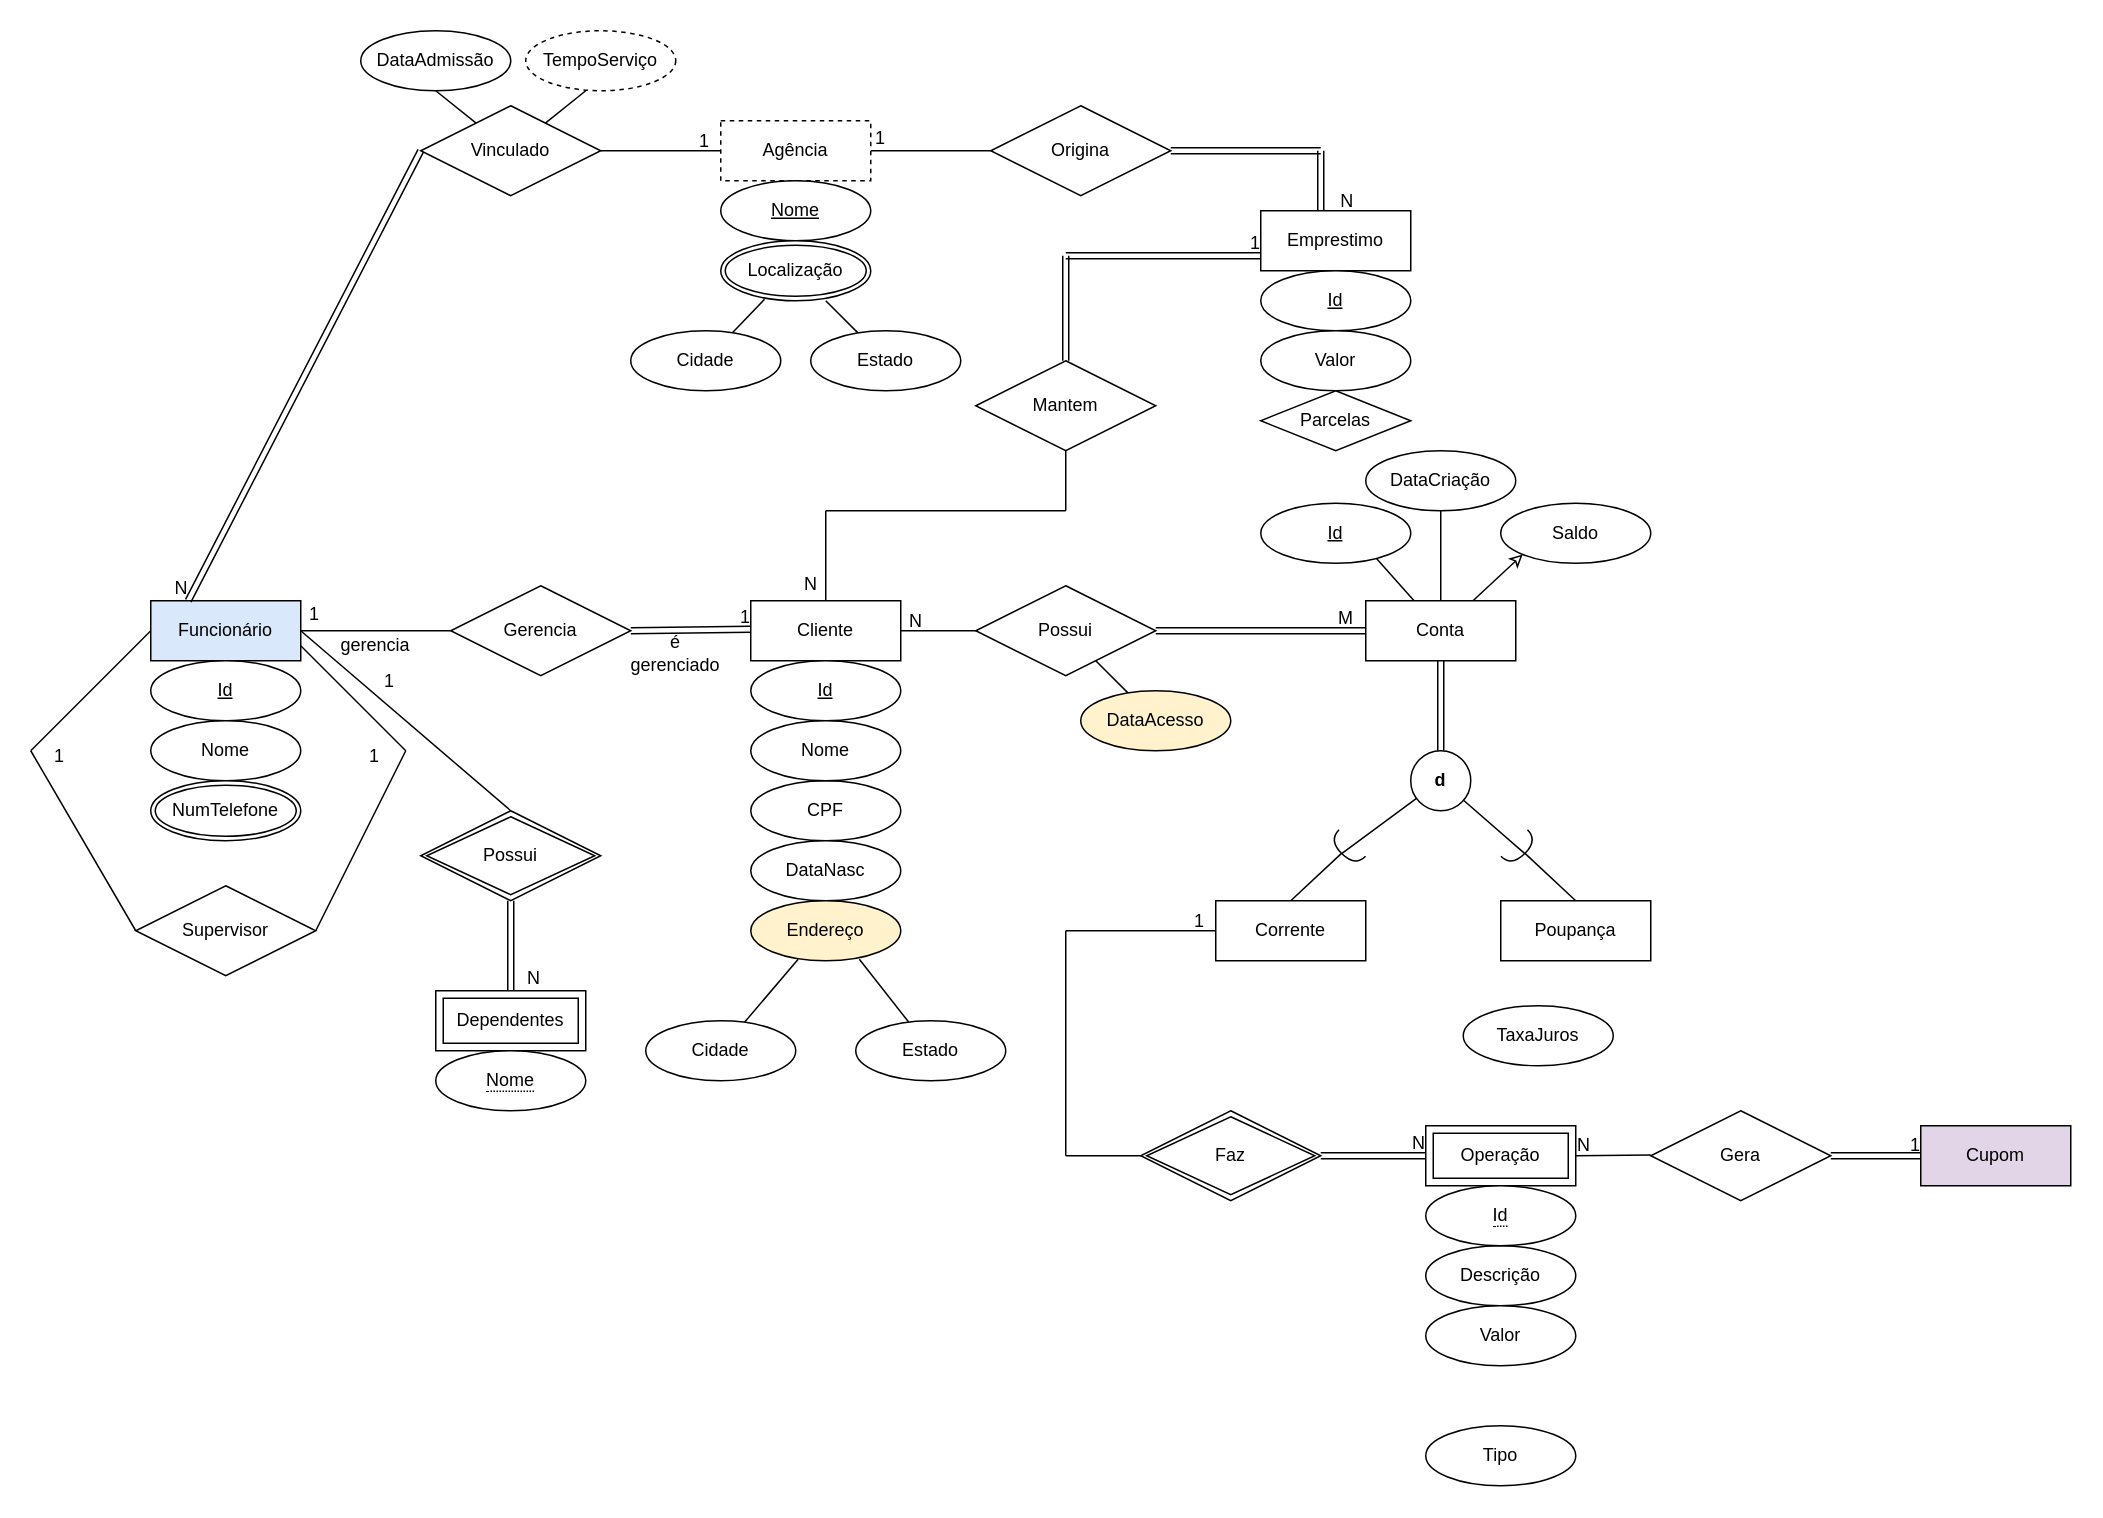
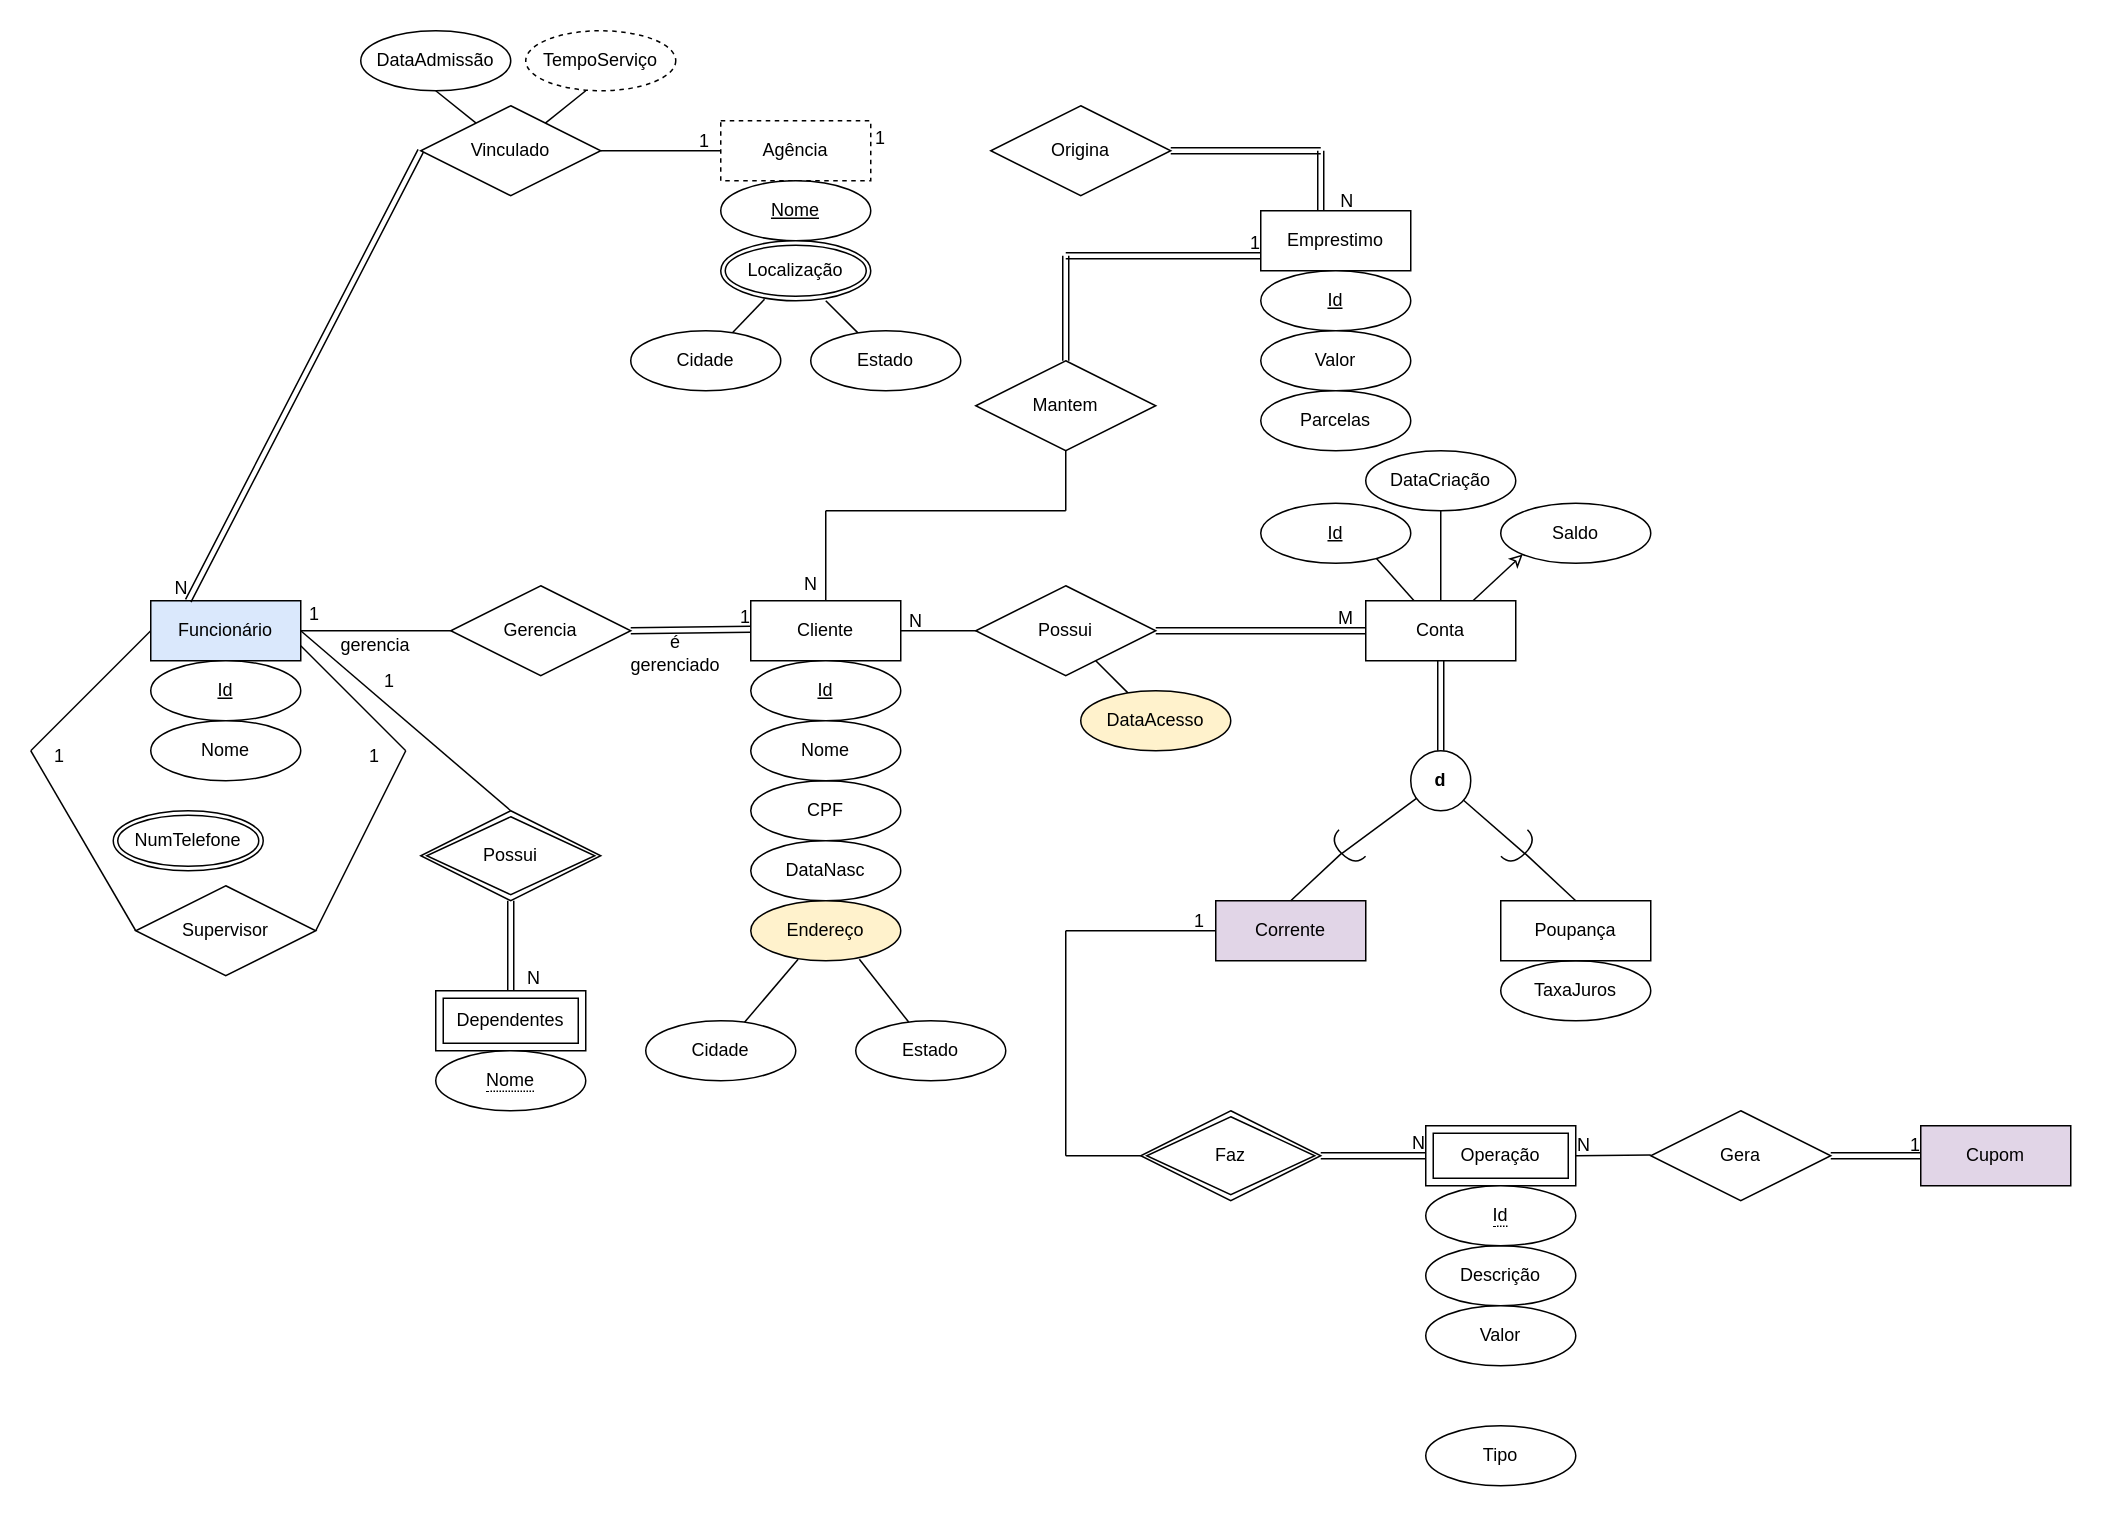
edge "Agência" -- "Origina": removed
node "Parcelas": shape diamond -> ellipse
node "NumTelefone": moved (226, 811) -> (188, 841)
node "Corrente": fillcolor #ffffff -> #e1d5e7
node "TaxaJuros": moved (1538, 1036) -> (1576, 991)
